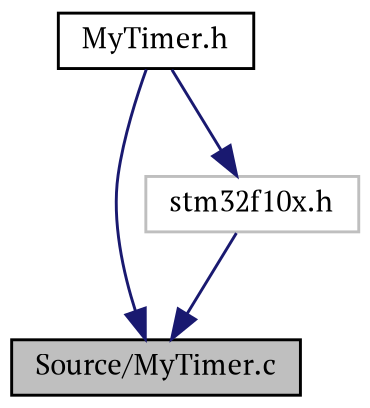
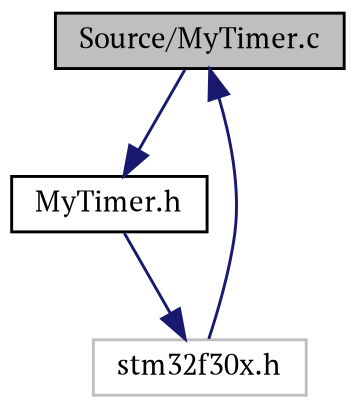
edge "MyTimer.h" -> "Source/MyTimer.c": reversed
node "stm32f10x.h": label "stm32f10x.h" -> "stm32f30x.h"
